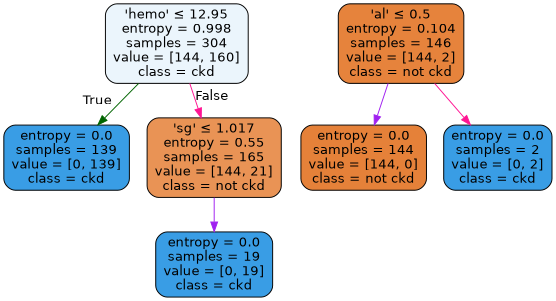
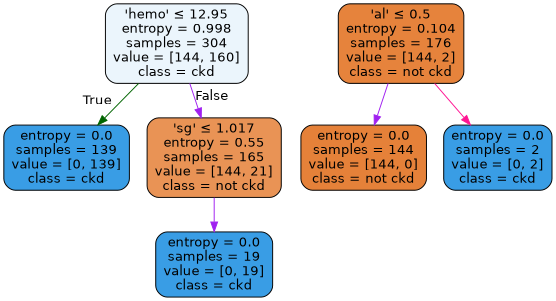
node "'al' ≤ 0.5": text "samples = 146" -> "samples = 176"
edge "'hemo' ≤ 12.95" -> "'sg' ≤ 1.017": color deeppink -> purple
